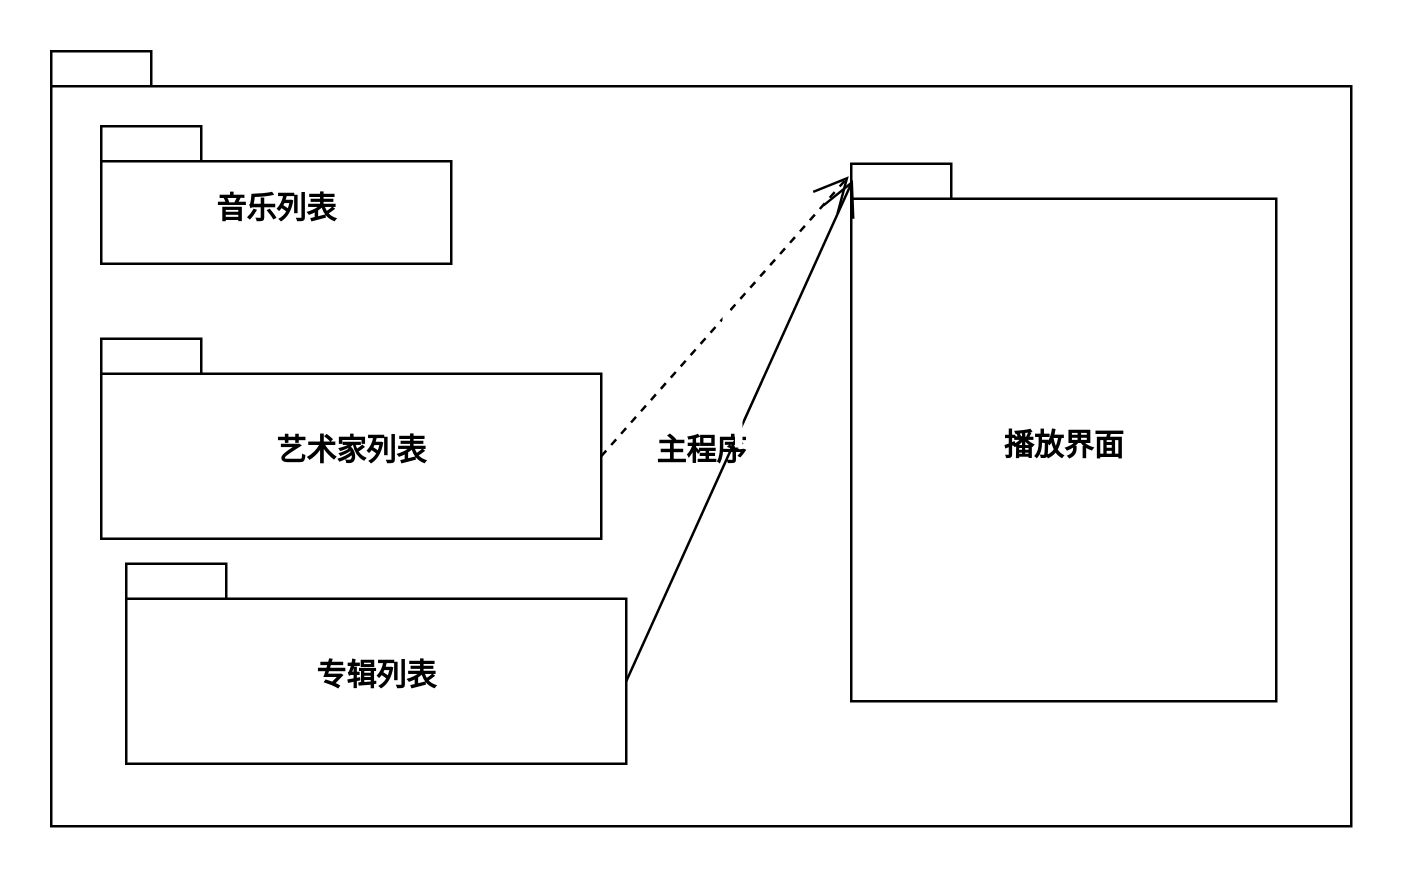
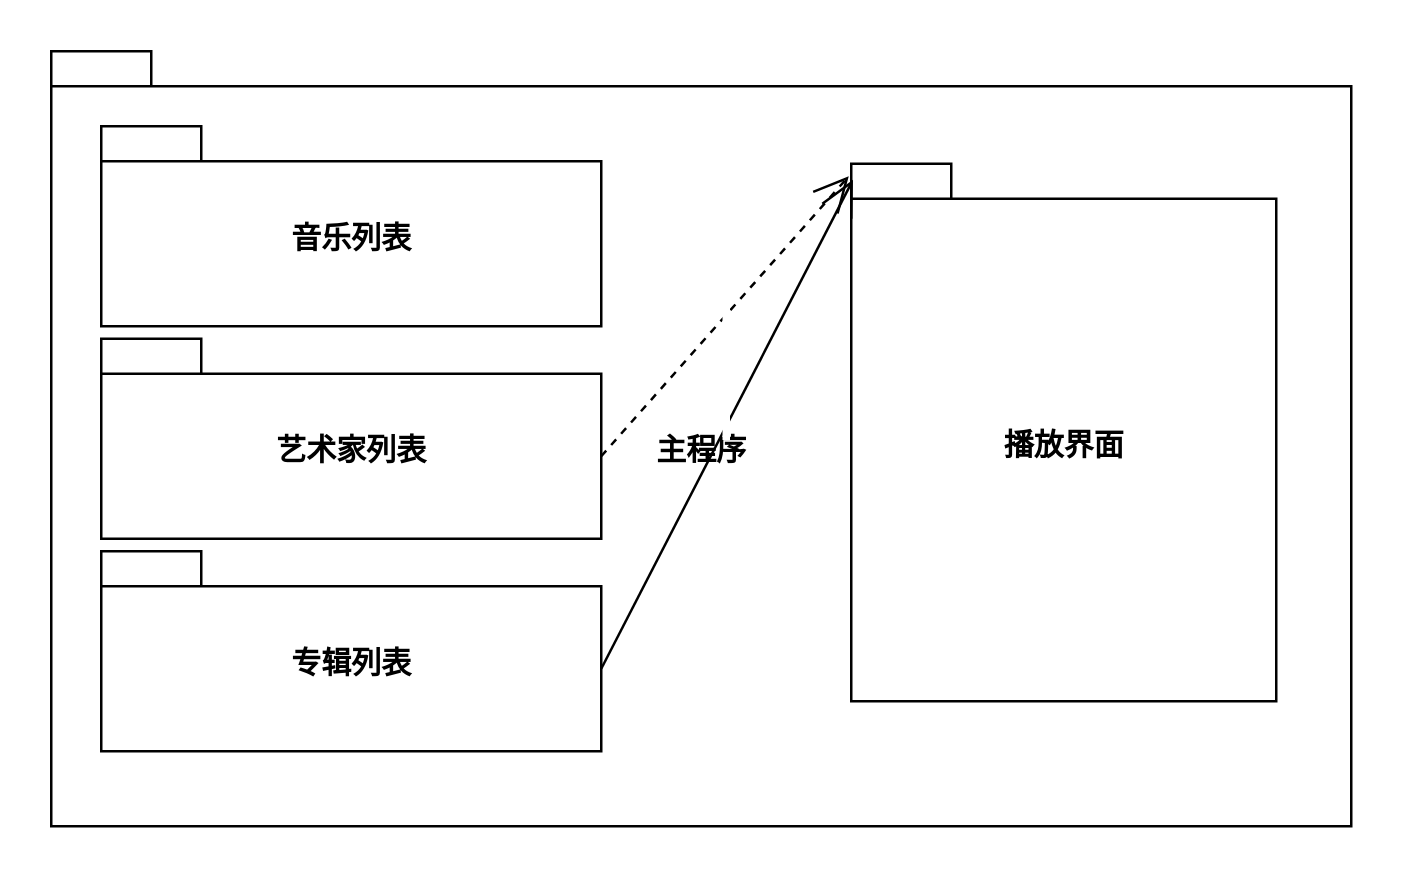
node "音乐列表": size 350x138 -> 500x200
node "专辑列表": moved (376, 664) -> (351, 651)
